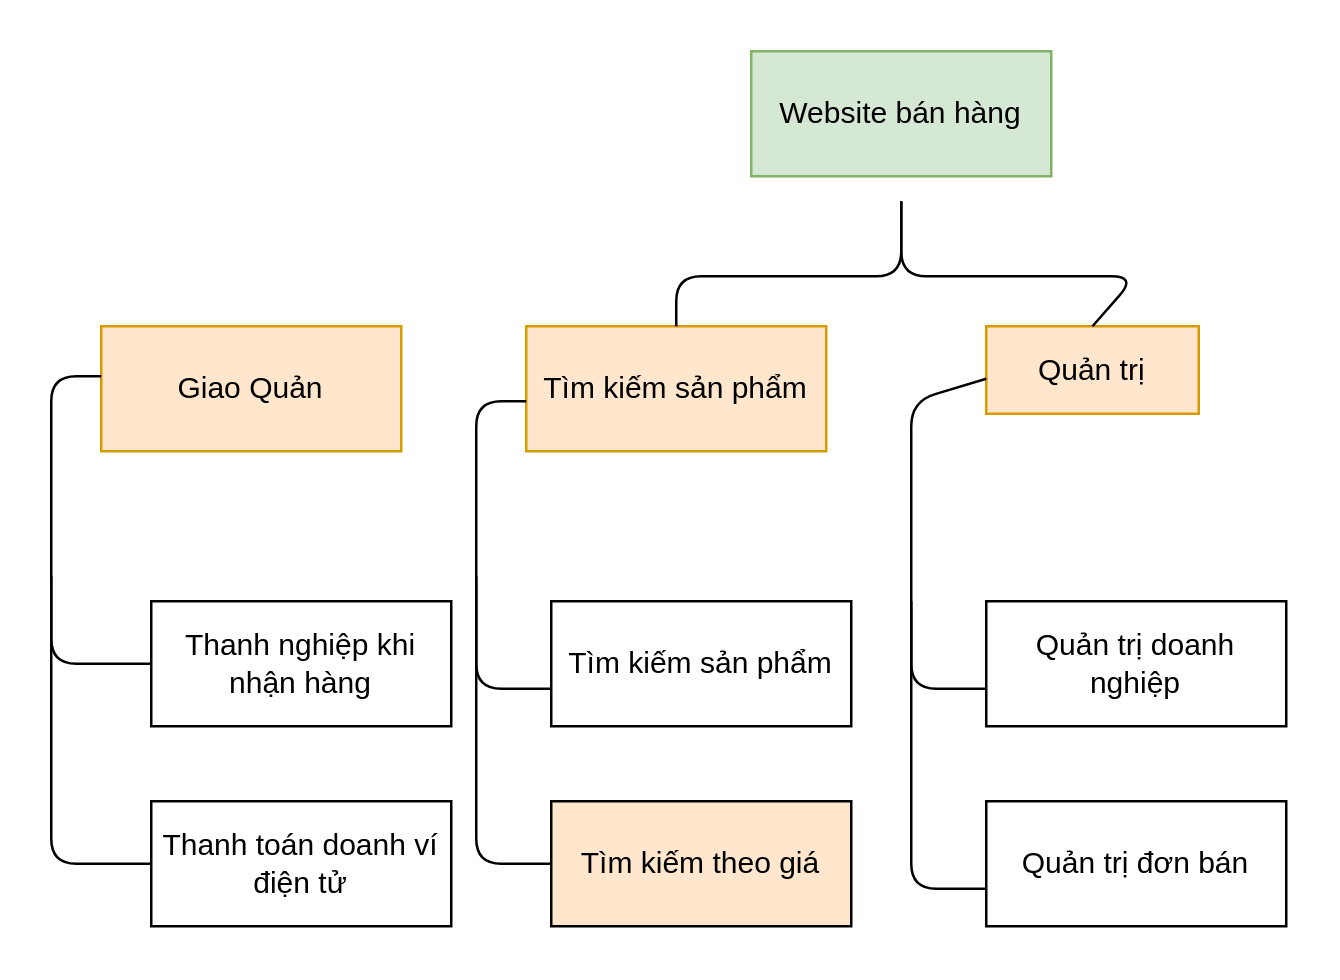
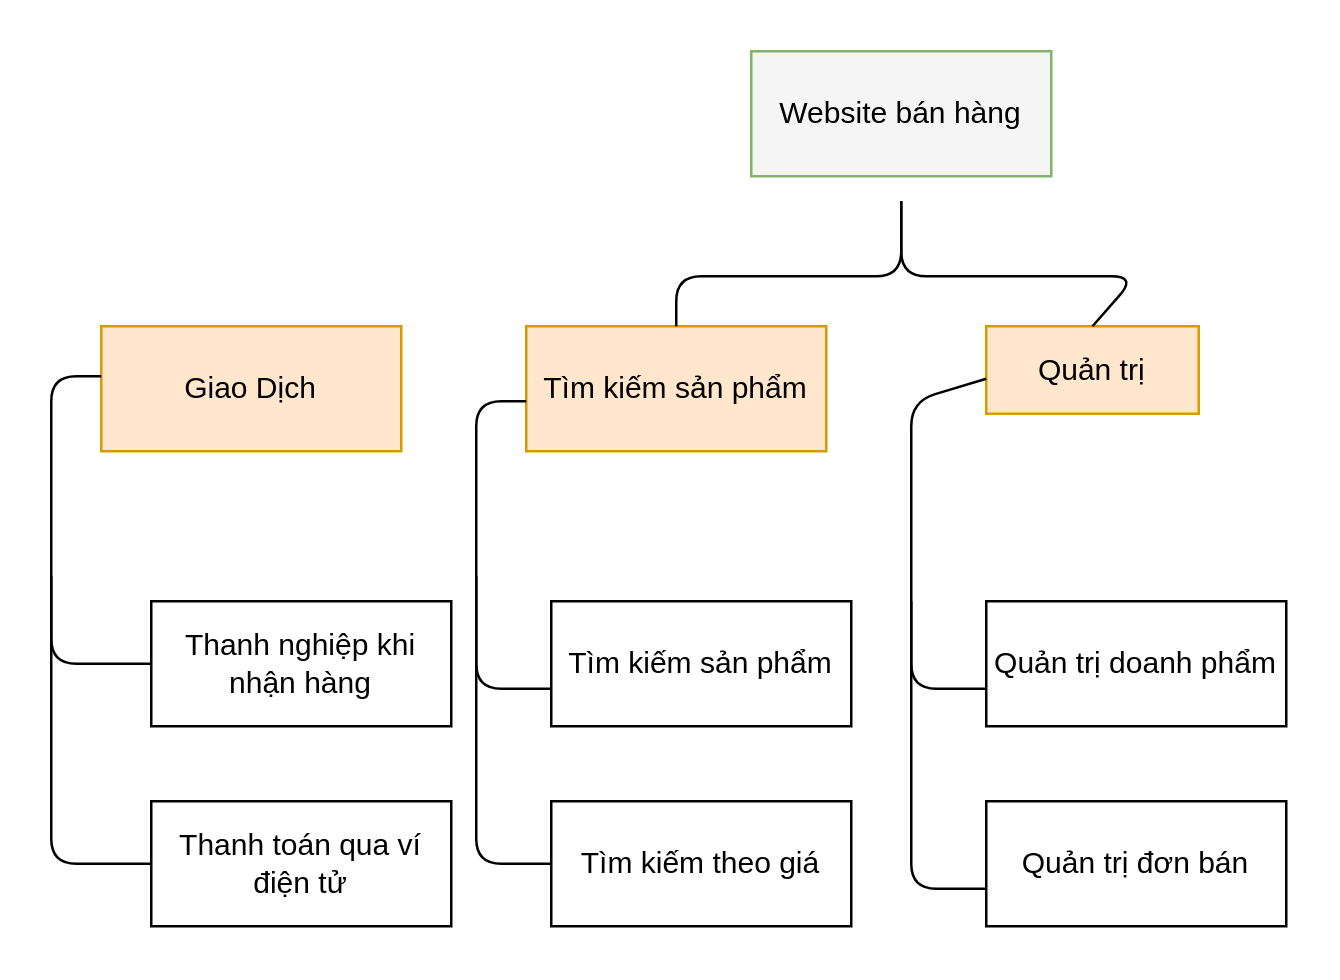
node "Website bán hàng": fillcolor #d5e8d4 -> #f5f5f5
node "Giao Quản": label "Giao Quản" -> "Giao Dịch"
node "Quản trị doanh nghiệp": label "Quản trị doanh nghiệp" -> "Quản trị doanh phẩm"
node "Thanh toán doanh ví điện tử": label "Thanh toán doanh ví điện tử" -> "Thanh toán qua ví điện tử"
node "Tìm kiếm theo giá": fillcolor #ffe6cc -> #ffffff
